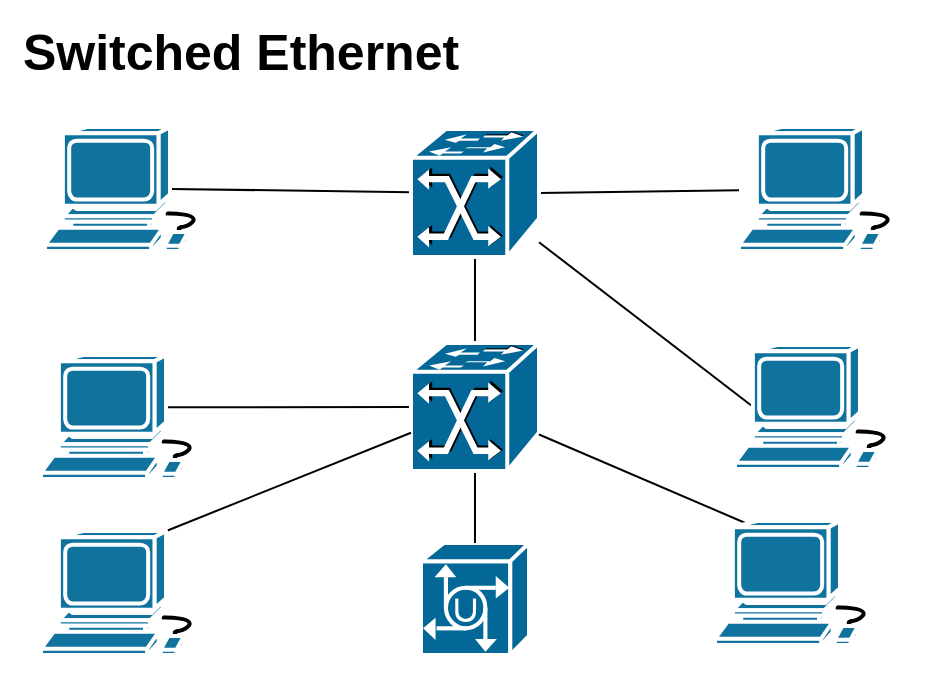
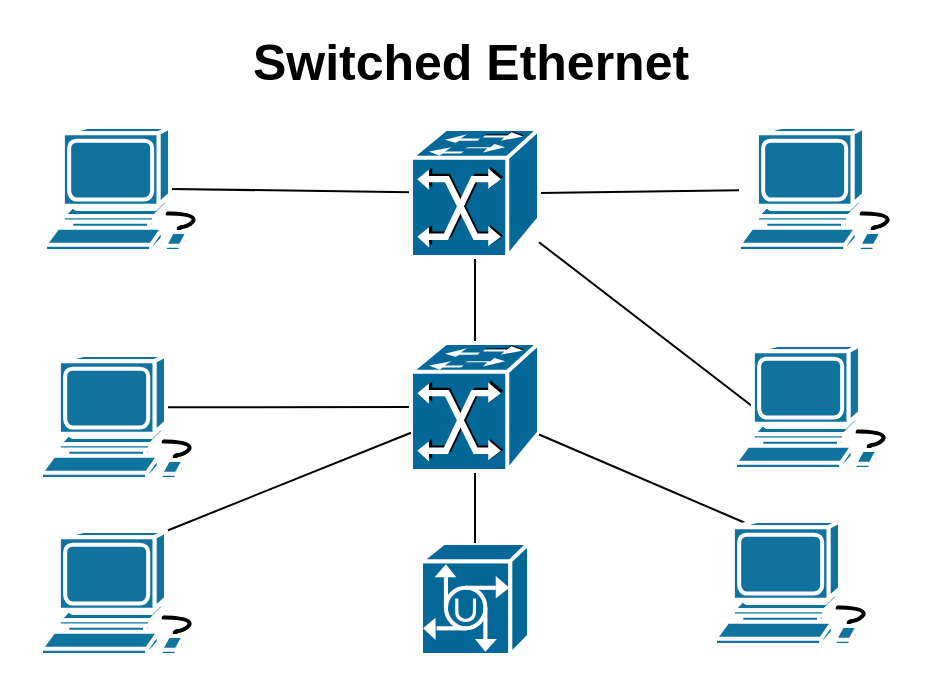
node "Switched Ethernet": moved (241, 50) -> (471, 60)
